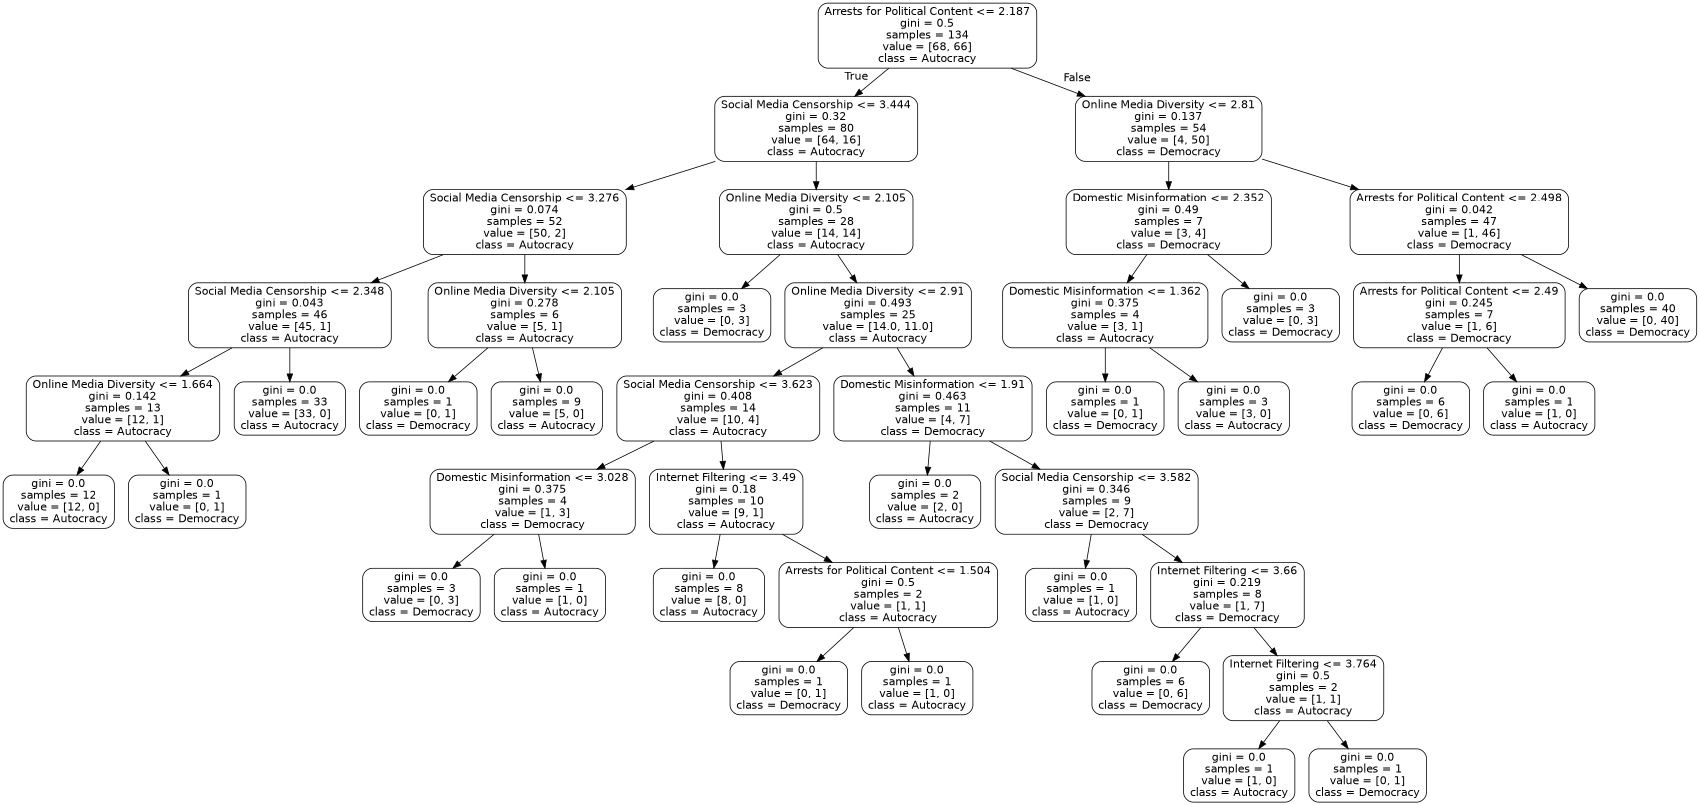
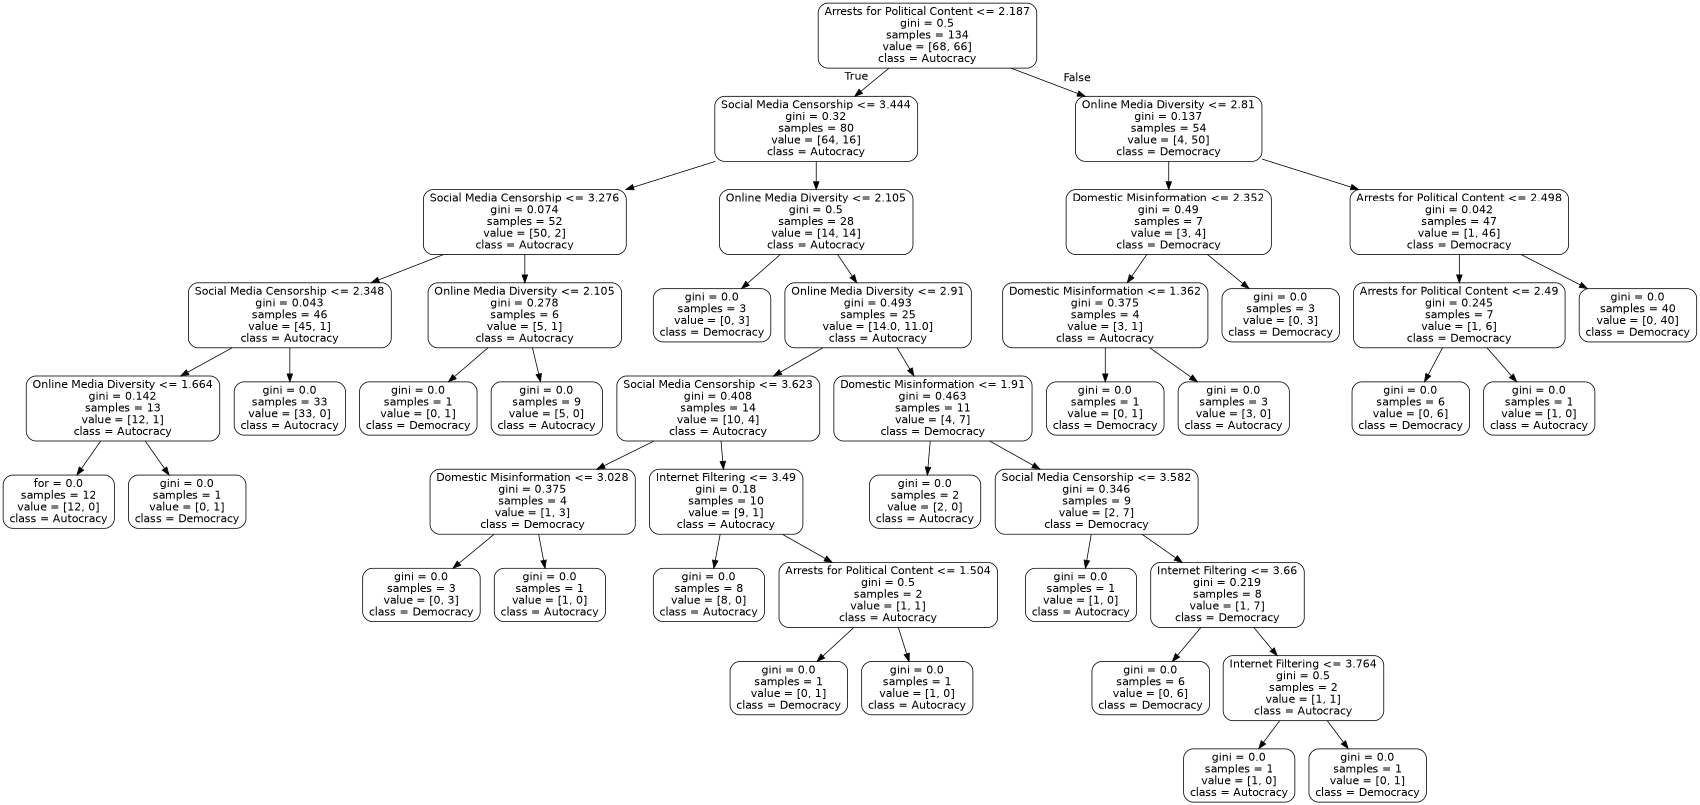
node "gini = 0.0 samples = 12 value = [12, 0] class = Autocracy": label "gini = 0.0 samples = 12 value = [12, 0] class = Autocracy" -> "for = 0.0 samples = 12 value = [12, 0] class = Autocracy"
